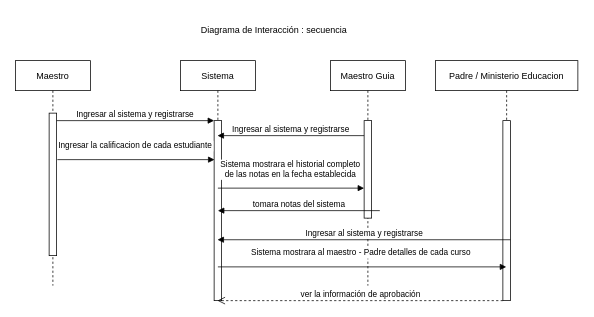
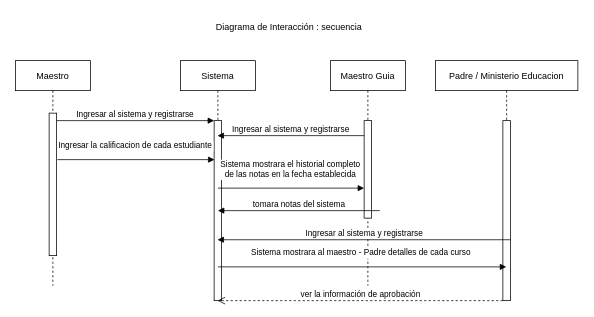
node "Diagrama de Interacción : secuencia": moved (274, 30) -> (289, 27)
